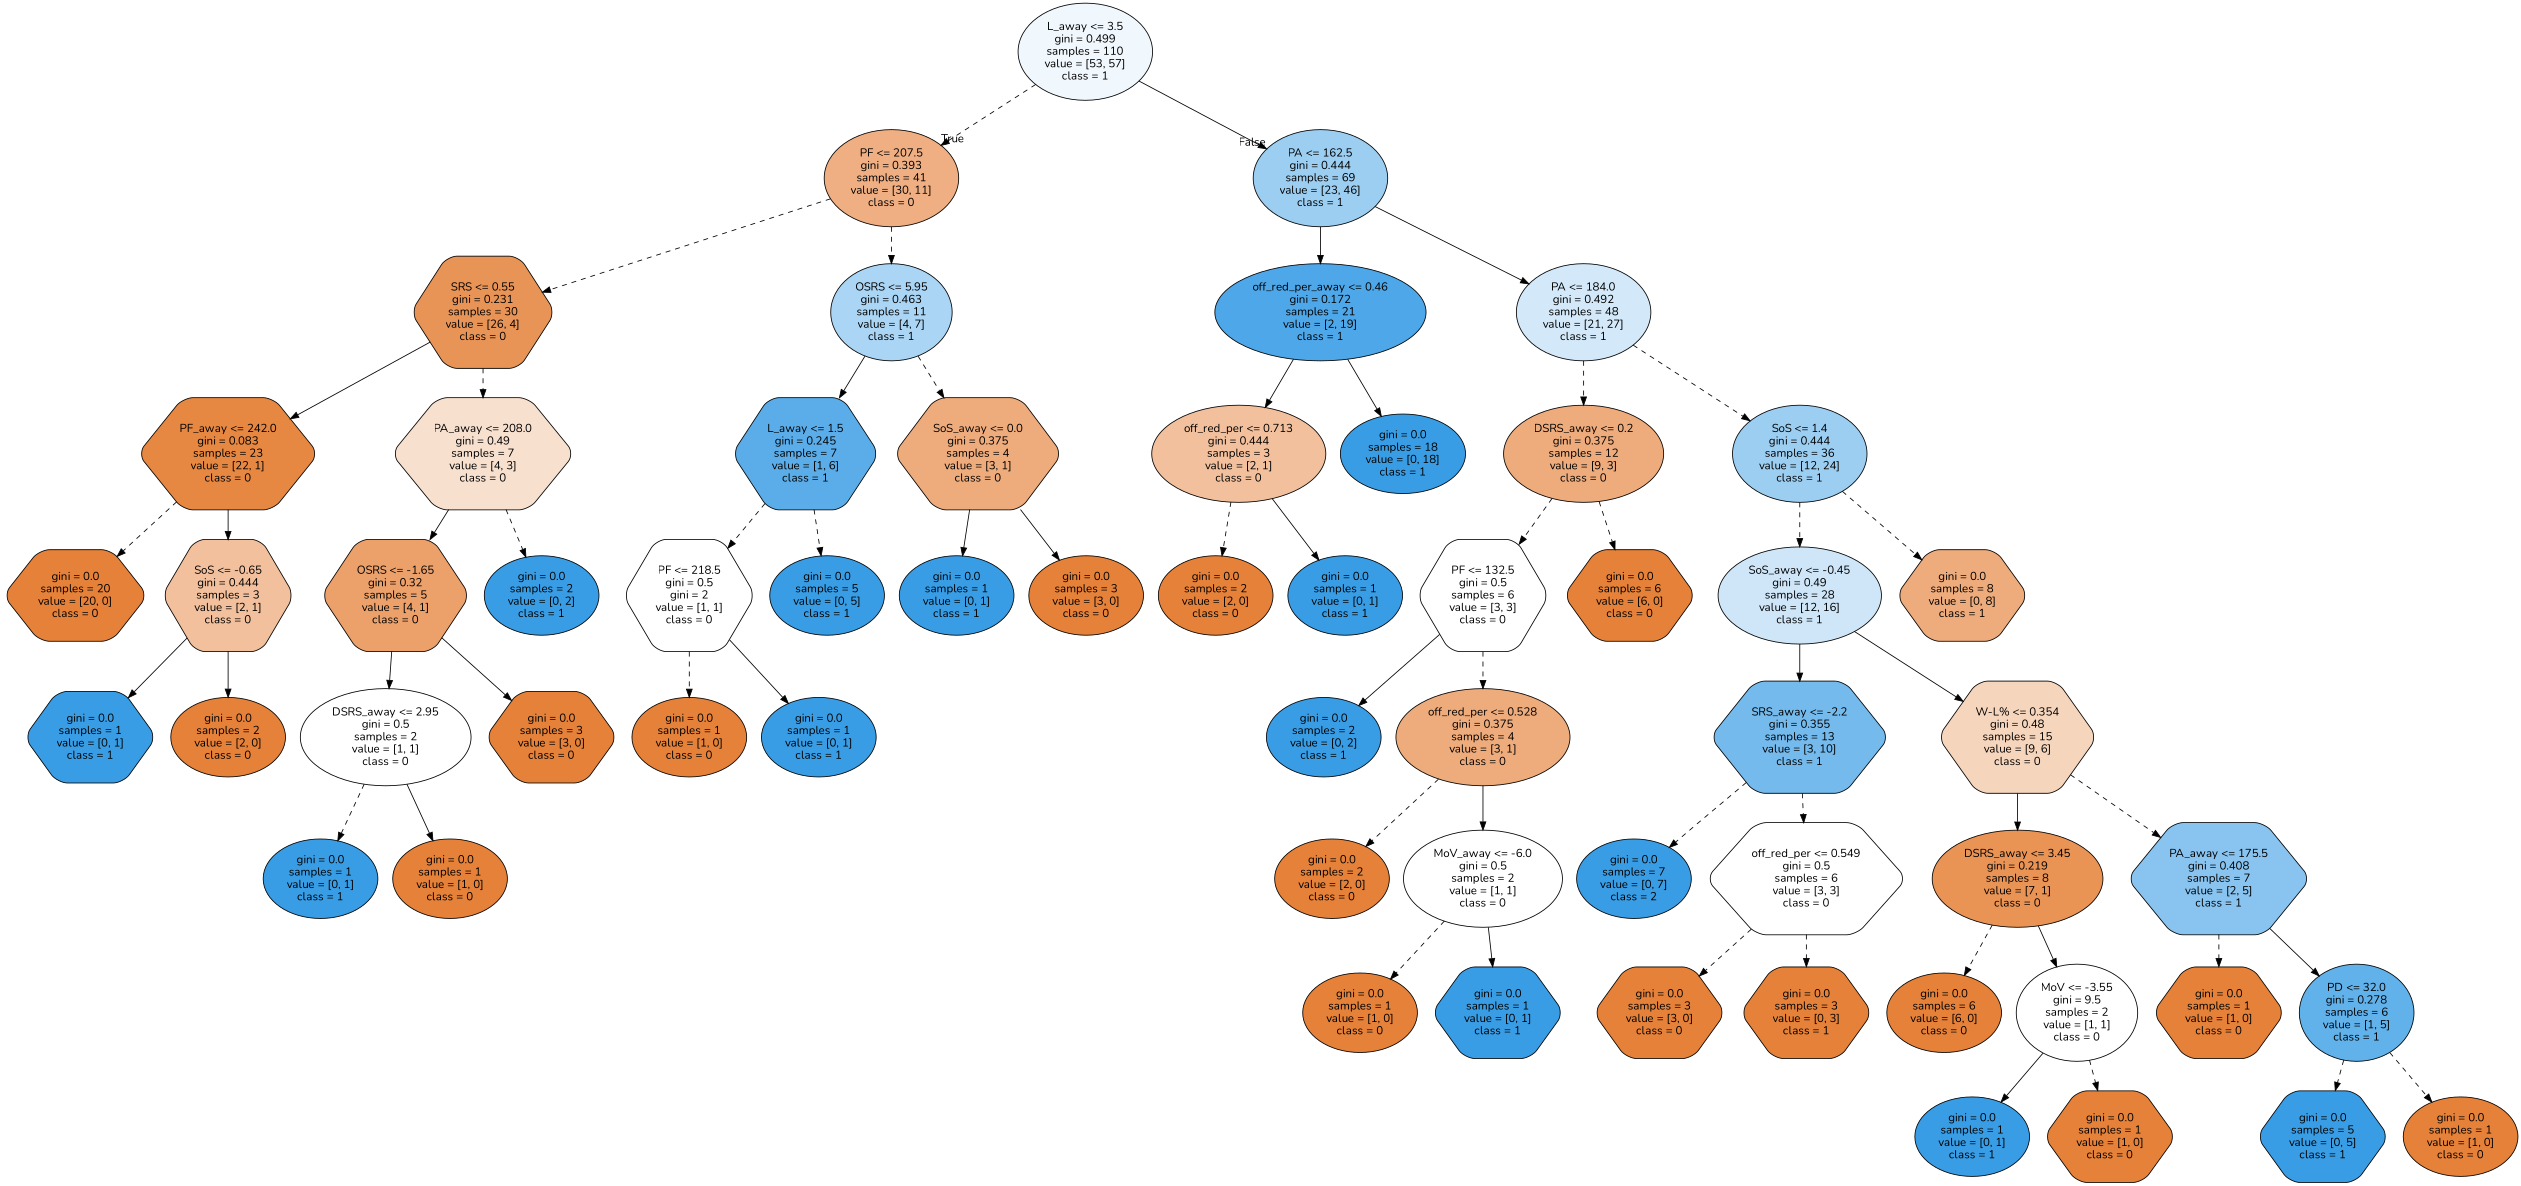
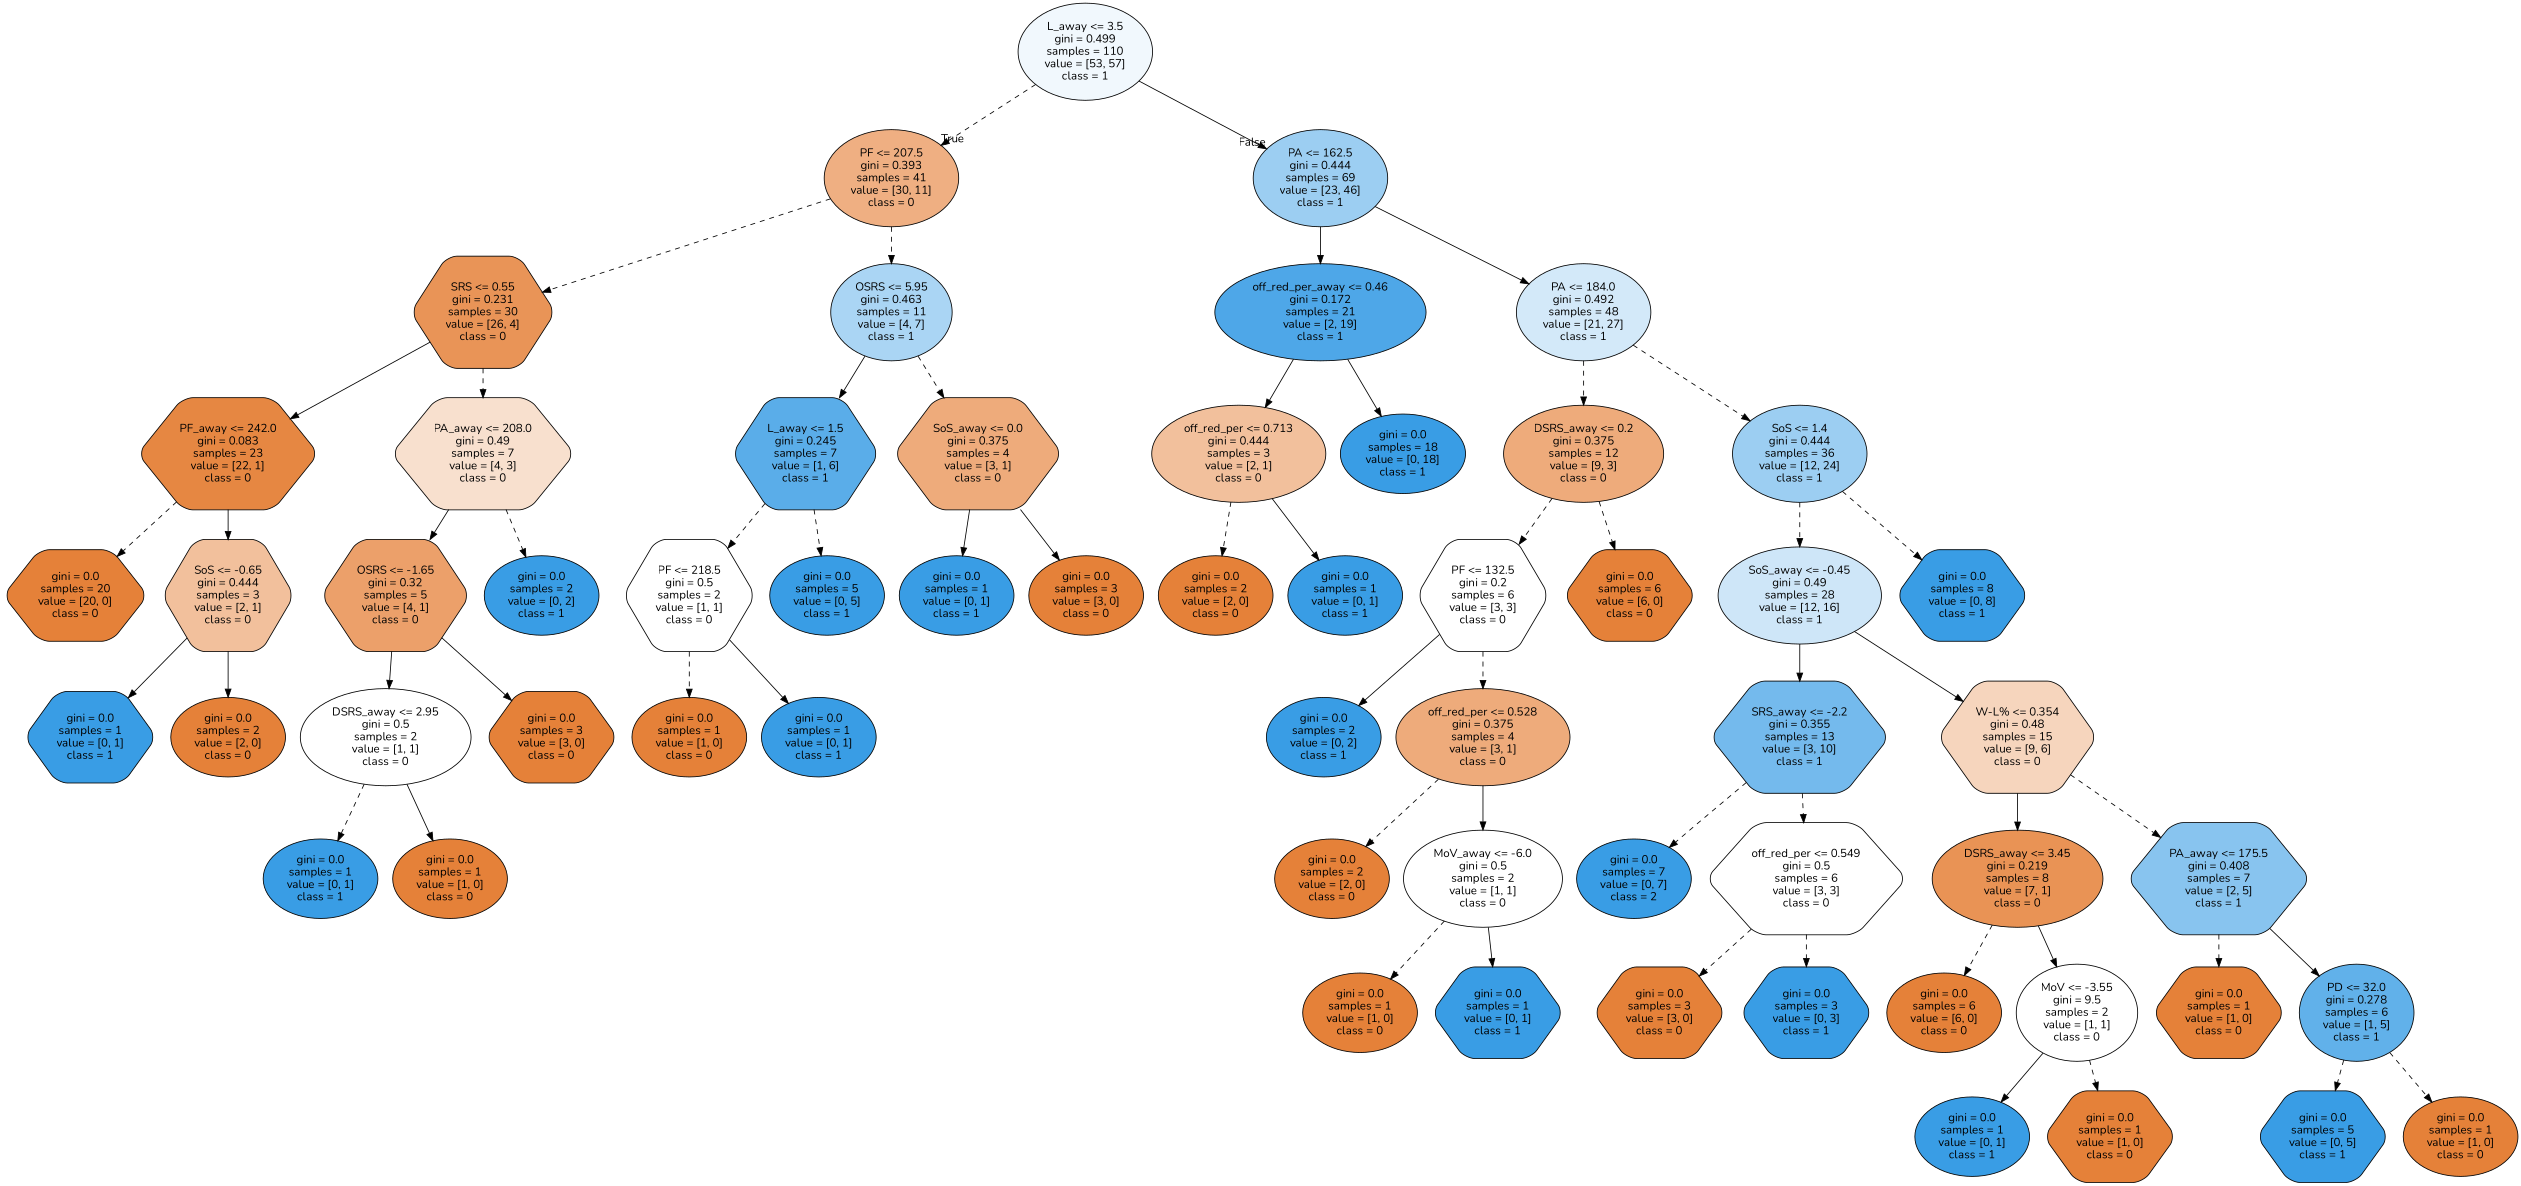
node "PF <= 218.5 gini = 0.5 gini = 2 value = [1, 1] class = 0": label "PF <= 218.5 gini = 0.5 gini = 2 value = [1, 1] class = 0" -> "PF <= 218.5 gini = 0.5 samples = 2 value = [1, 1] class = 0"
node "PF <= 132.5 gini = 0.5 samples = 6 value = [3, 3] class = 0": label "PF <= 132.5 gini = 0.5 samples = 6 value = [3, 3] class = 0" -> "PF <= 132.5 gini = 0.2 samples = 6 value = [3, 3] class = 0"
node "gini = 0.0 samples = 8 value = [0, 8] class = 1": fillcolor #eeab7b -> #399de5
node "gini = 0.0 samples = 3 value = [0, 3] class = 1": fillcolor #e58139 -> #399de5
